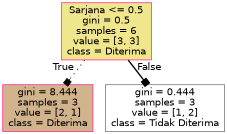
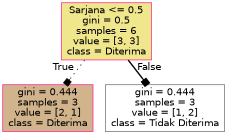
node "gini = 8.444 samples = 3 value = [2, 1] class = Diterima": label "gini = 8.444 samples = 3 value = [2, 1] class = Diterima" -> "gini = 0.444 samples = 3 value = [2, 1] class = Diterima"
